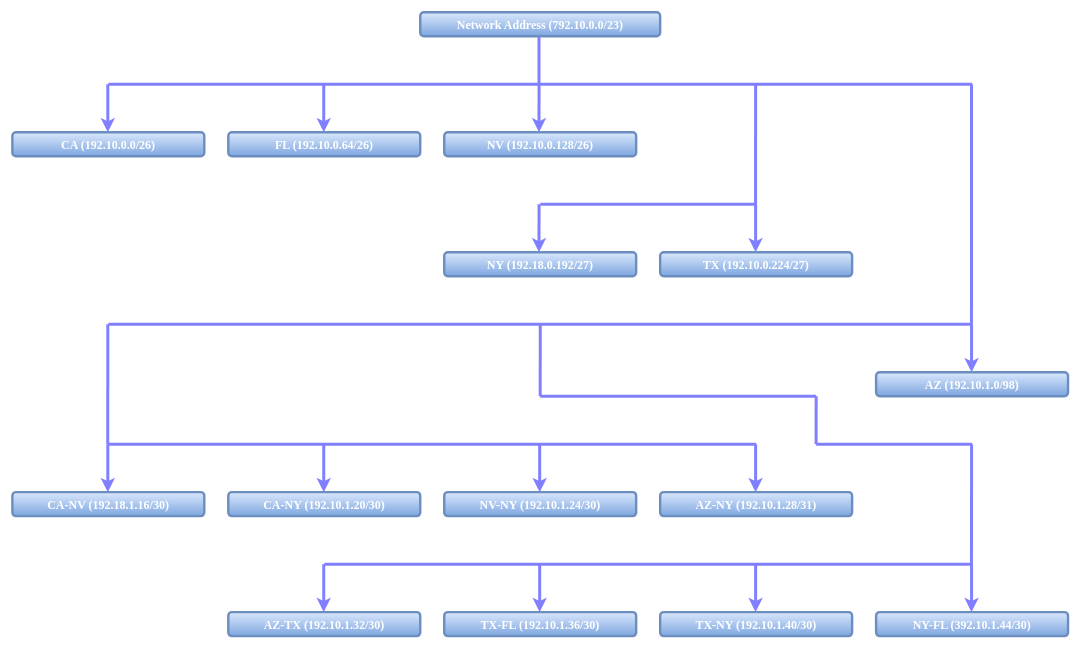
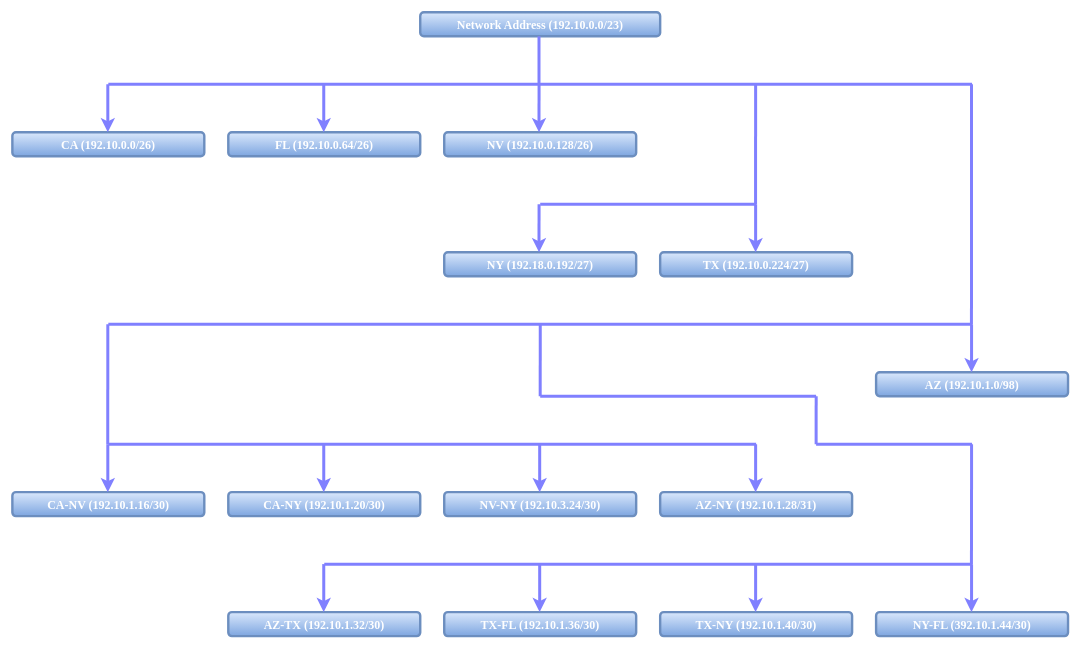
node "Network Address (792.10.0.0/23)": label "Network Address (792.10.0.0/23)" -> "Network Address (192.10.0.0/23)"
node "CA-NV (192.18.1.16/30)": label "CA-NV (192.18.1.16/30)" -> "CA-NV (192.10.1.16/30)"
node "NV-NY (192.10.1.24/30)": label "NV-NY (192.10.1.24/30)" -> "NV-NY (192.10.3.24/30)"
